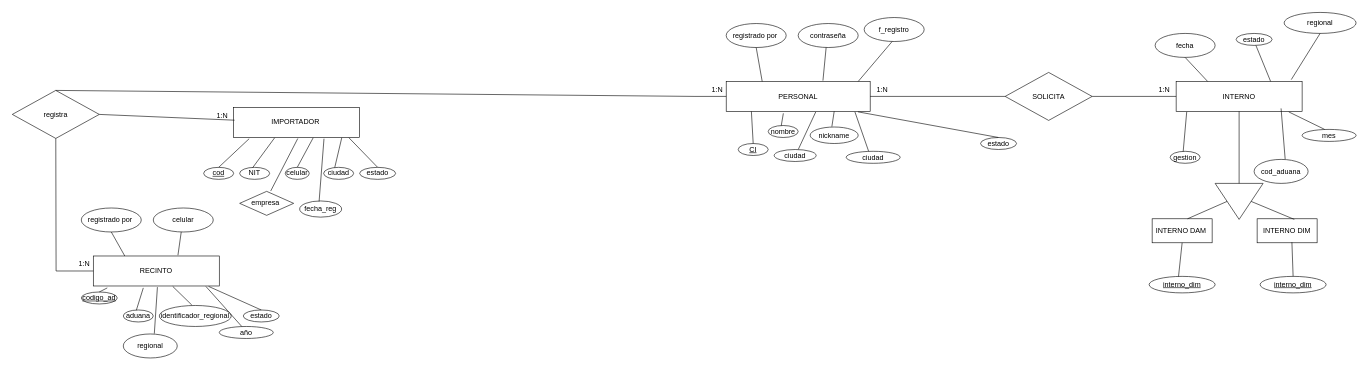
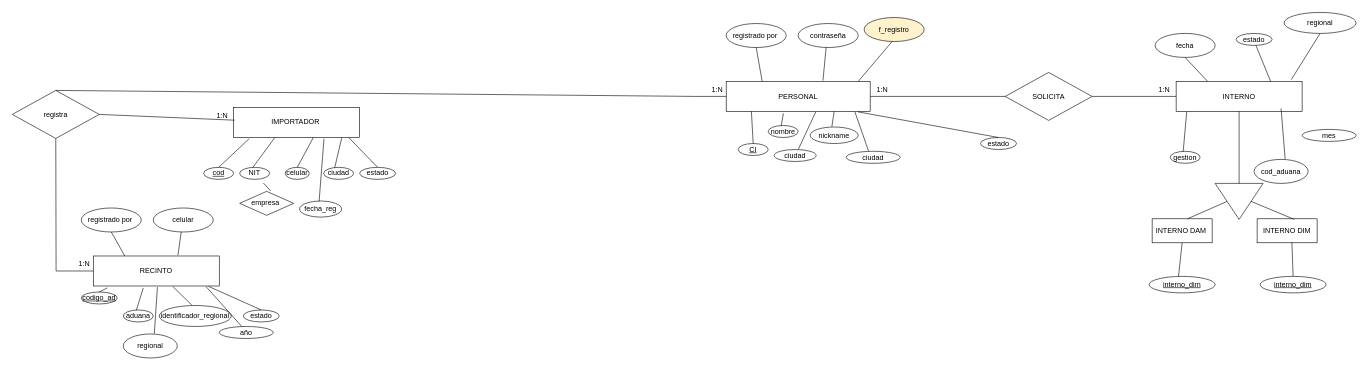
node "f_registro": fillcolor #ffffff -> #fff2cc
edge "INTERNO" -- "mes": removed
edge "IMPORTADOR" -- "empresa": now "NIT" -- "empresa"
